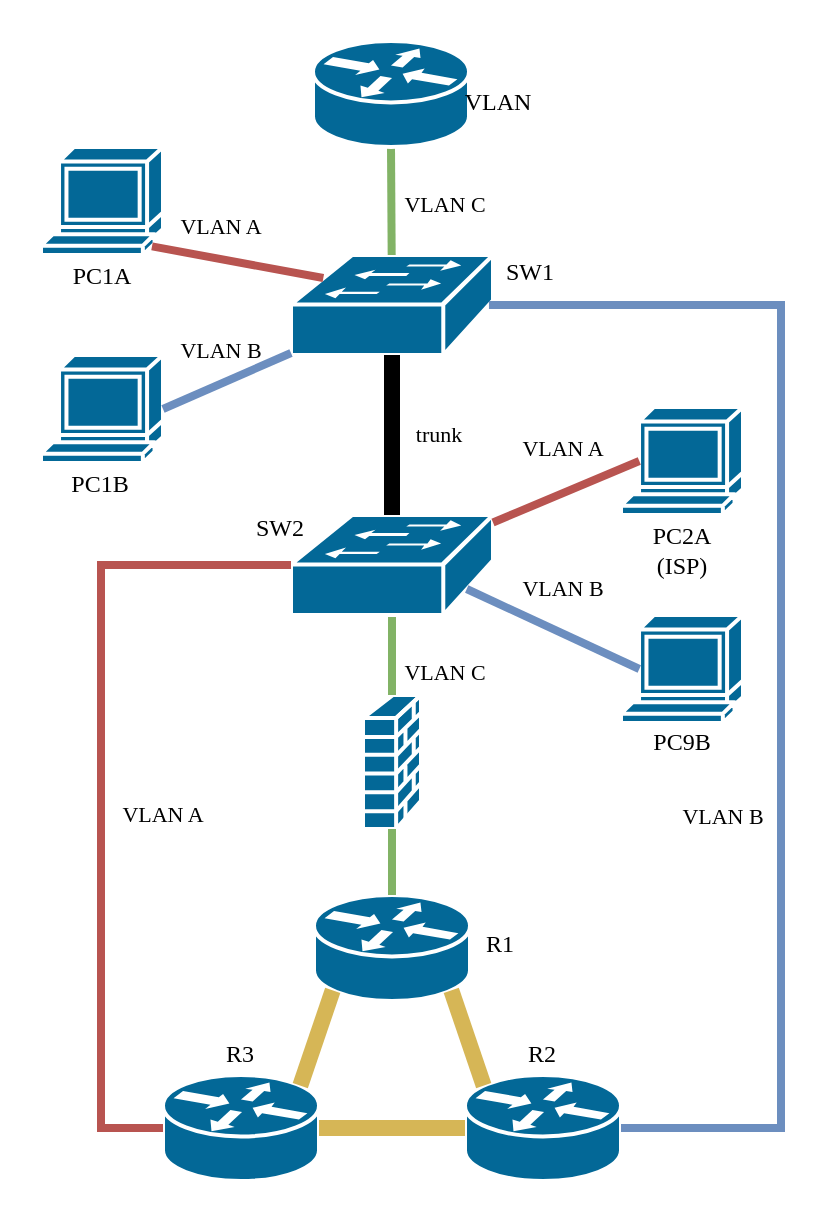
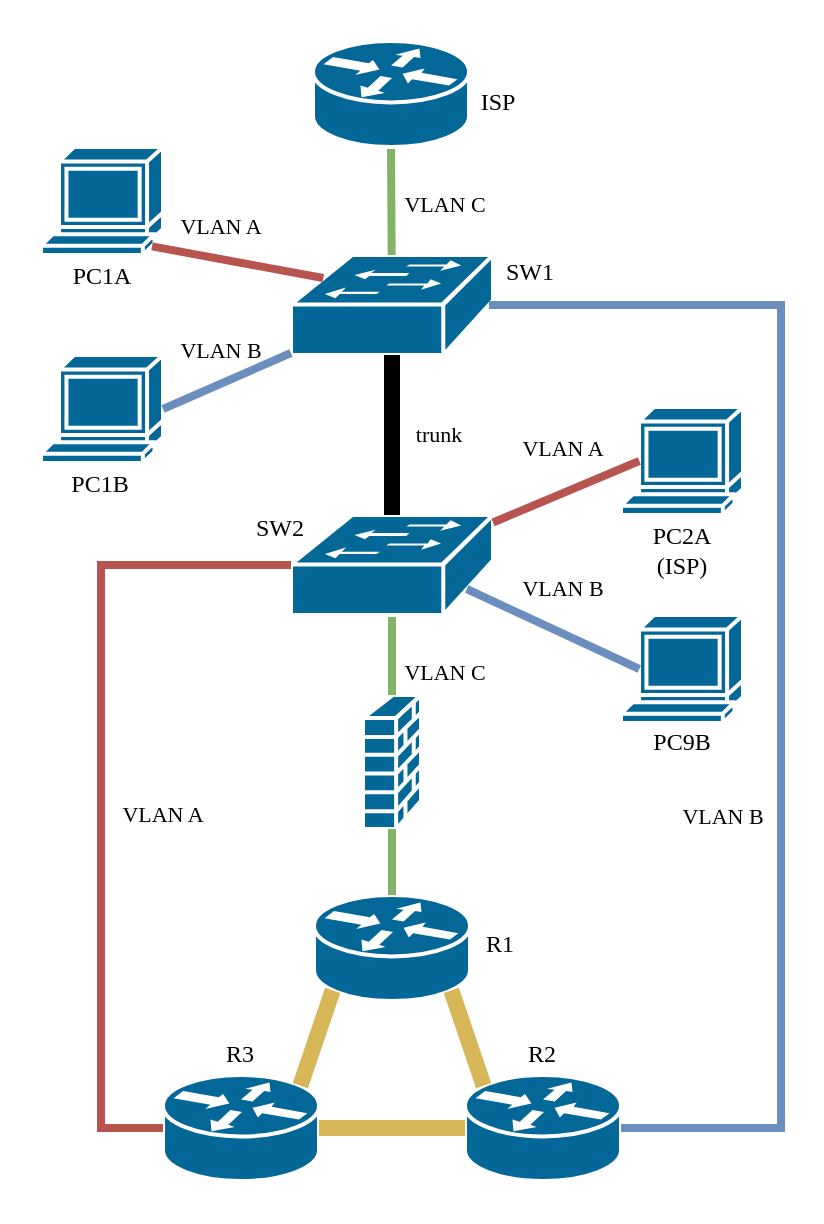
node "VLAN": label "VLAN" -> "ISP"
